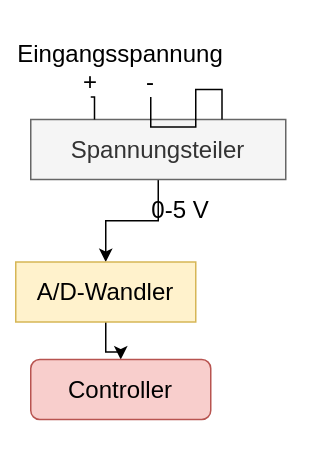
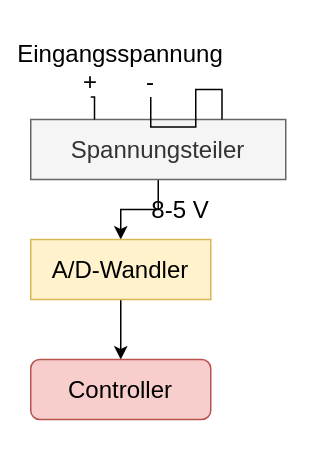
node "0-5 V": label "0-5 V" -> "8-5 V"
node "A/D-Wandler": moved (106, 292) -> (121, 269)
